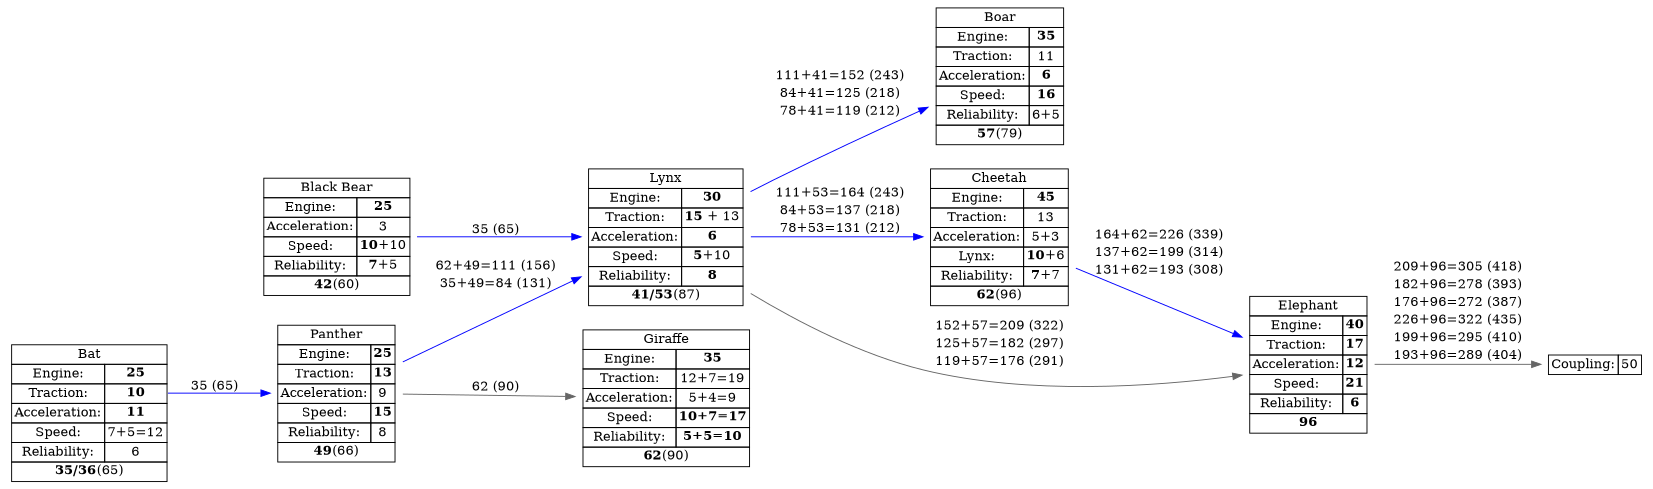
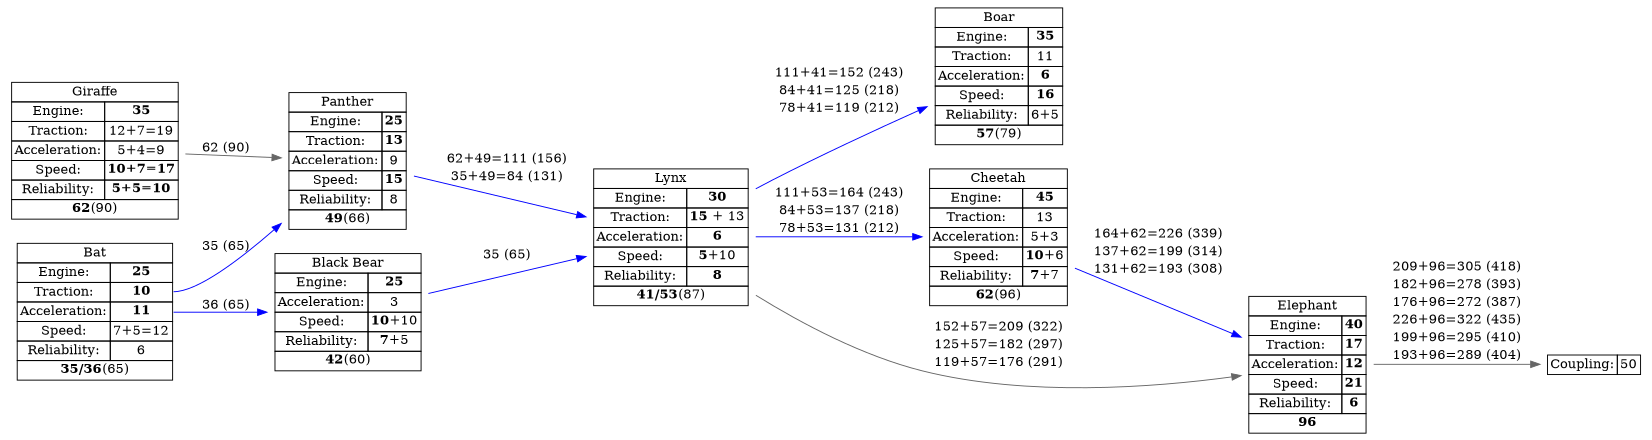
node "Cheetah": text "Lynx:" -> "Speed:"
edge "Bat" -> "Black Bear": added, label "36 (65)"
edge "Panther" -> "Giraffe": reversed
